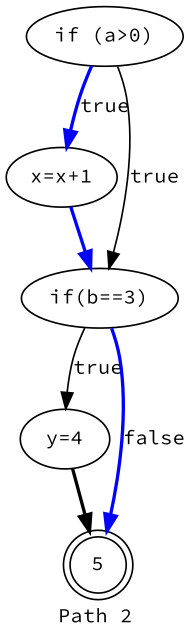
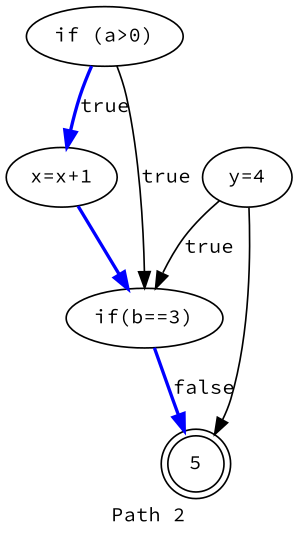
edge "if(b==3)" -> "y=4": reversed
edge "y=4" -> "5": style bold -> solid
